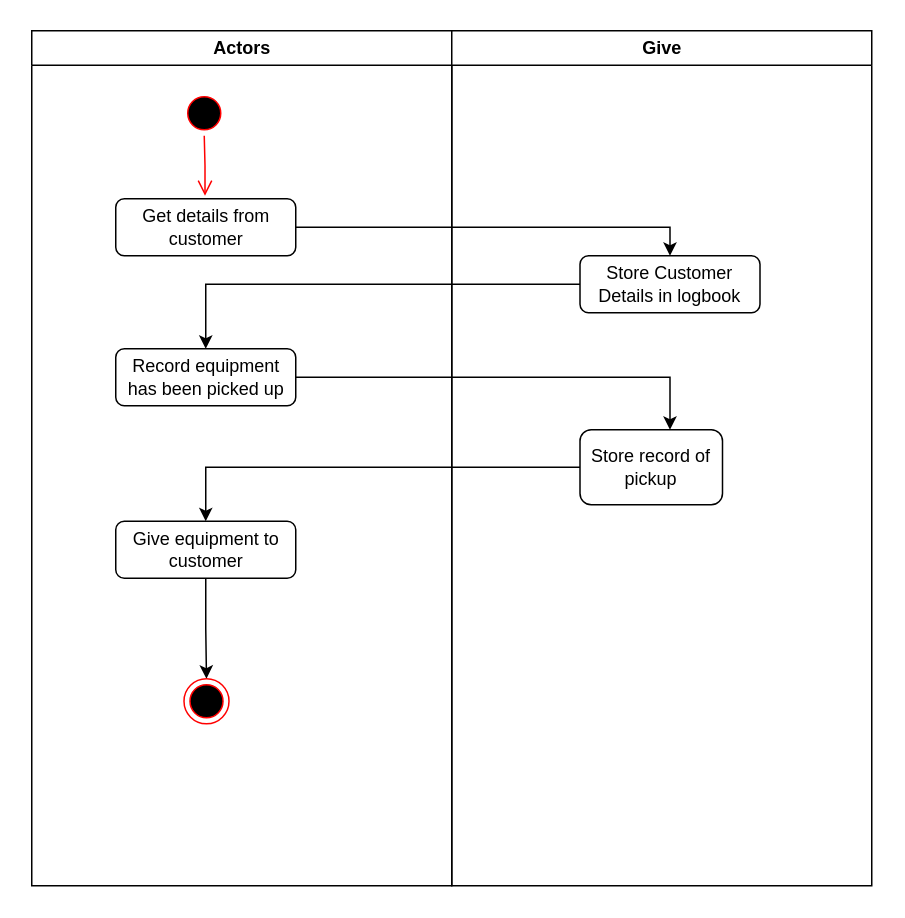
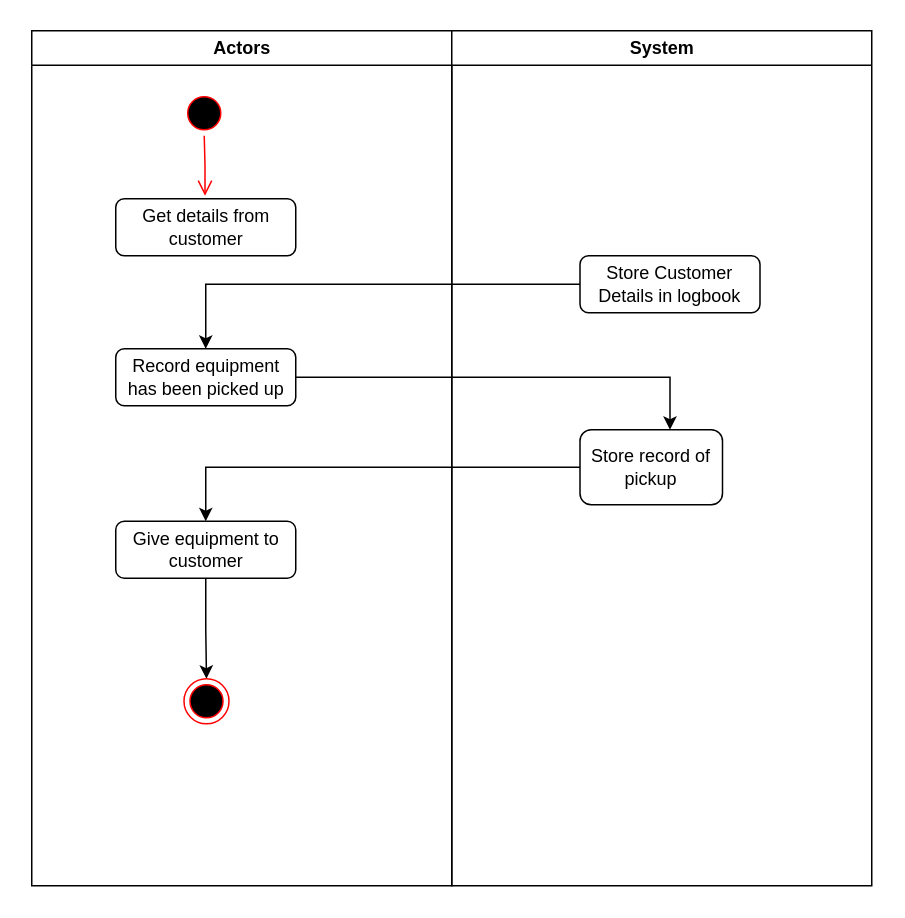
node "Give": label "Give" -> "System"
edge "Get details from customer" -> "Store Customer Details in logbook": removed
